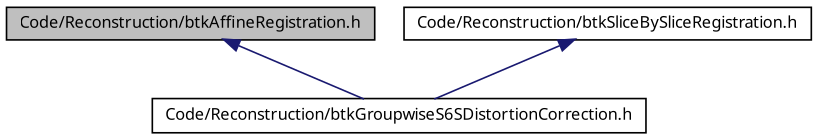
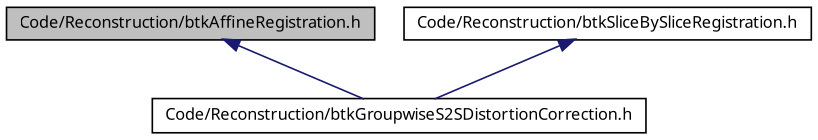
node "Code/Reconstruction/btkGroupwiseS6SDistortionCorrection.h": label "Code/Reconstruction/btkGroupwiseS6SDistortionCorrection.h" -> "Code/Reconstruction/btkGroupwiseS2SDistortionCorrection.h"
